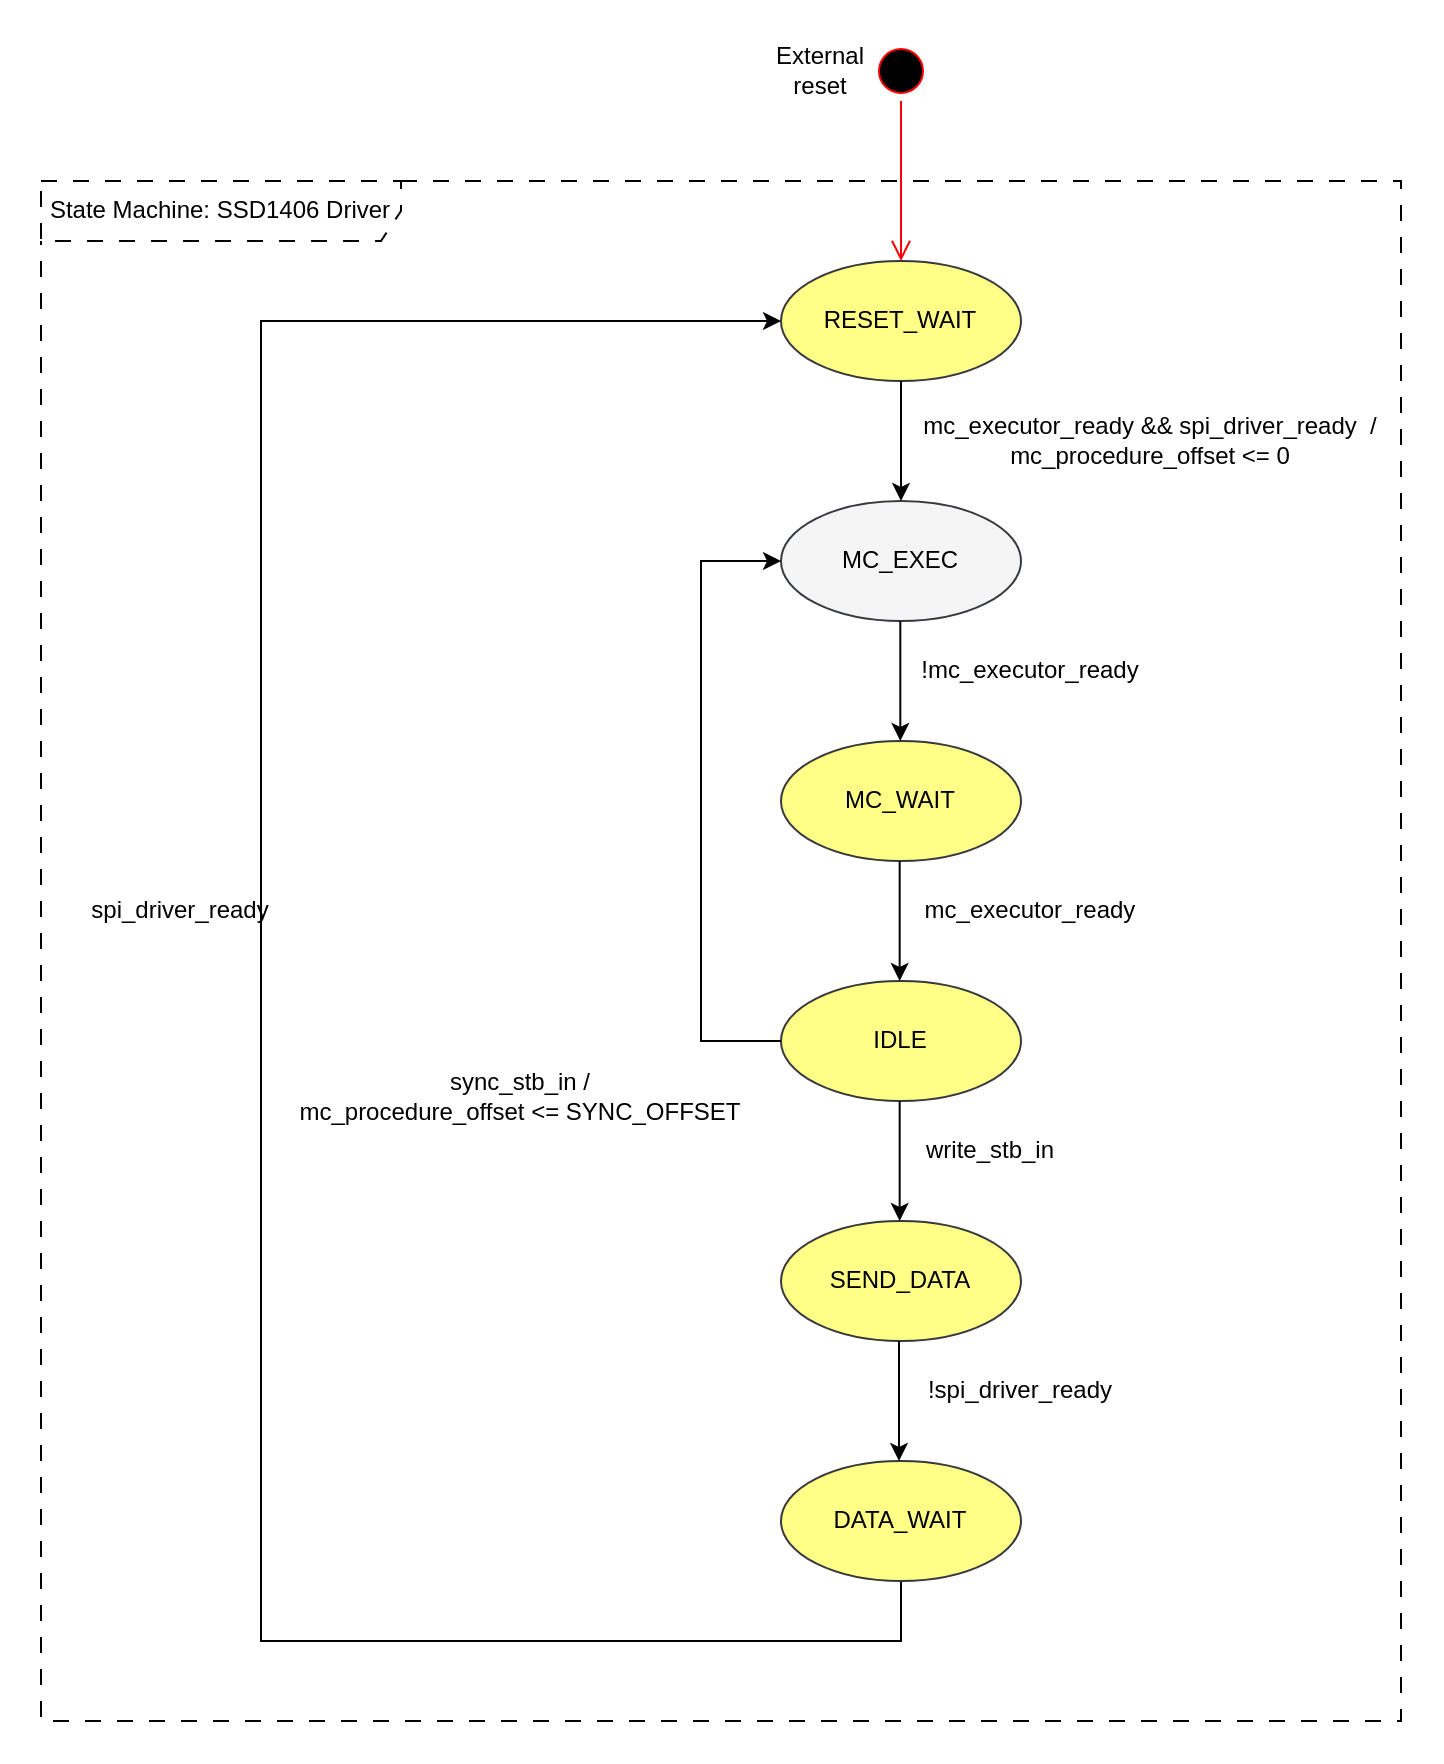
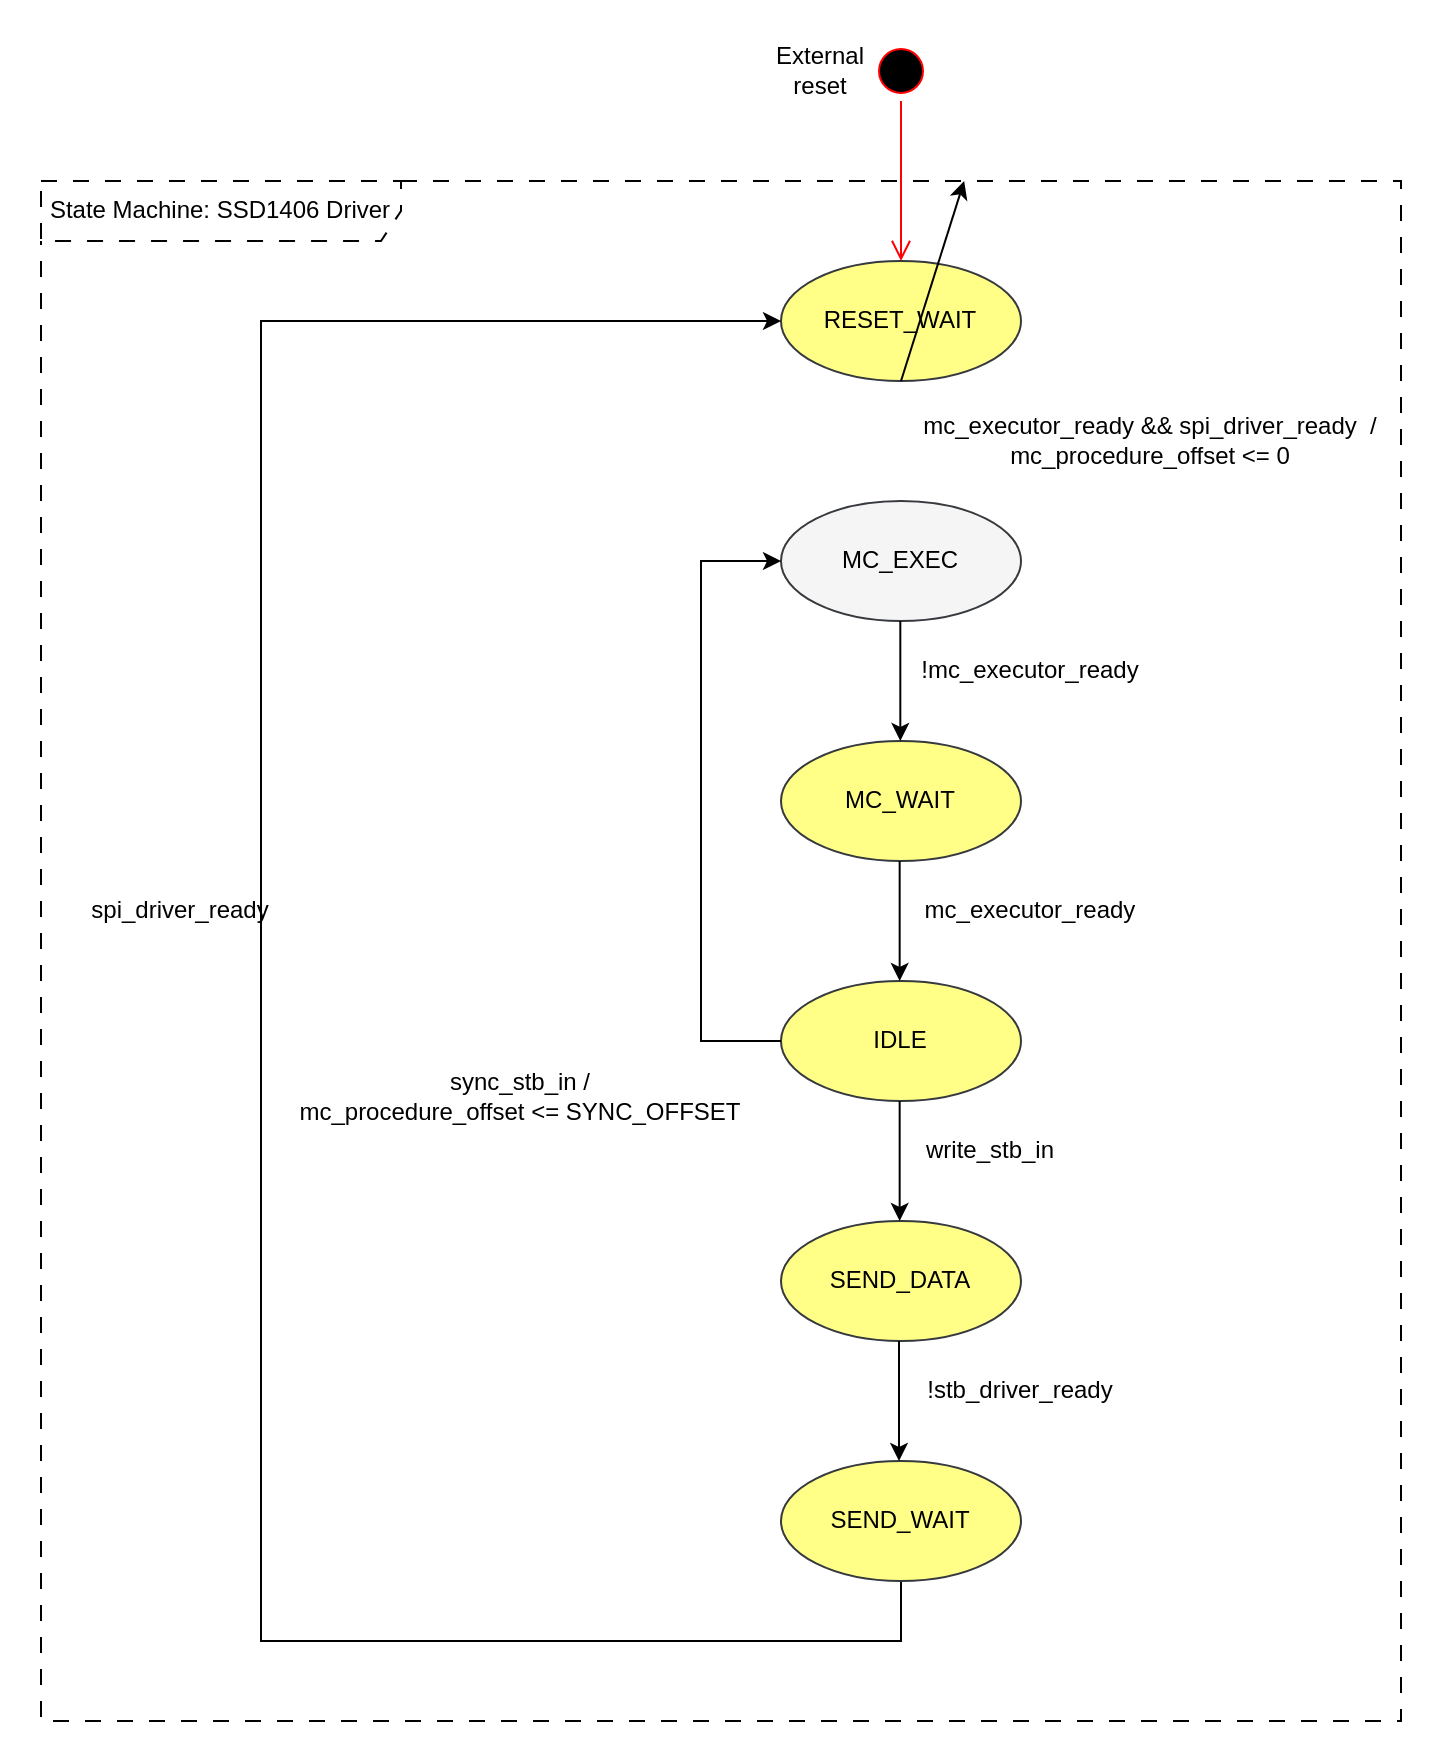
edge "RESET_WAIT" -> "MC_EXEC": now "RESET_WAIT" -> "State Machine: SSD1406 Driver"
node "!spi_driver_ready": label "!spi_driver_ready" -> "!stb_driver_ready"
node "DATA_WAIT": label "DATA_WAIT" -> "SEND_WAIT"
